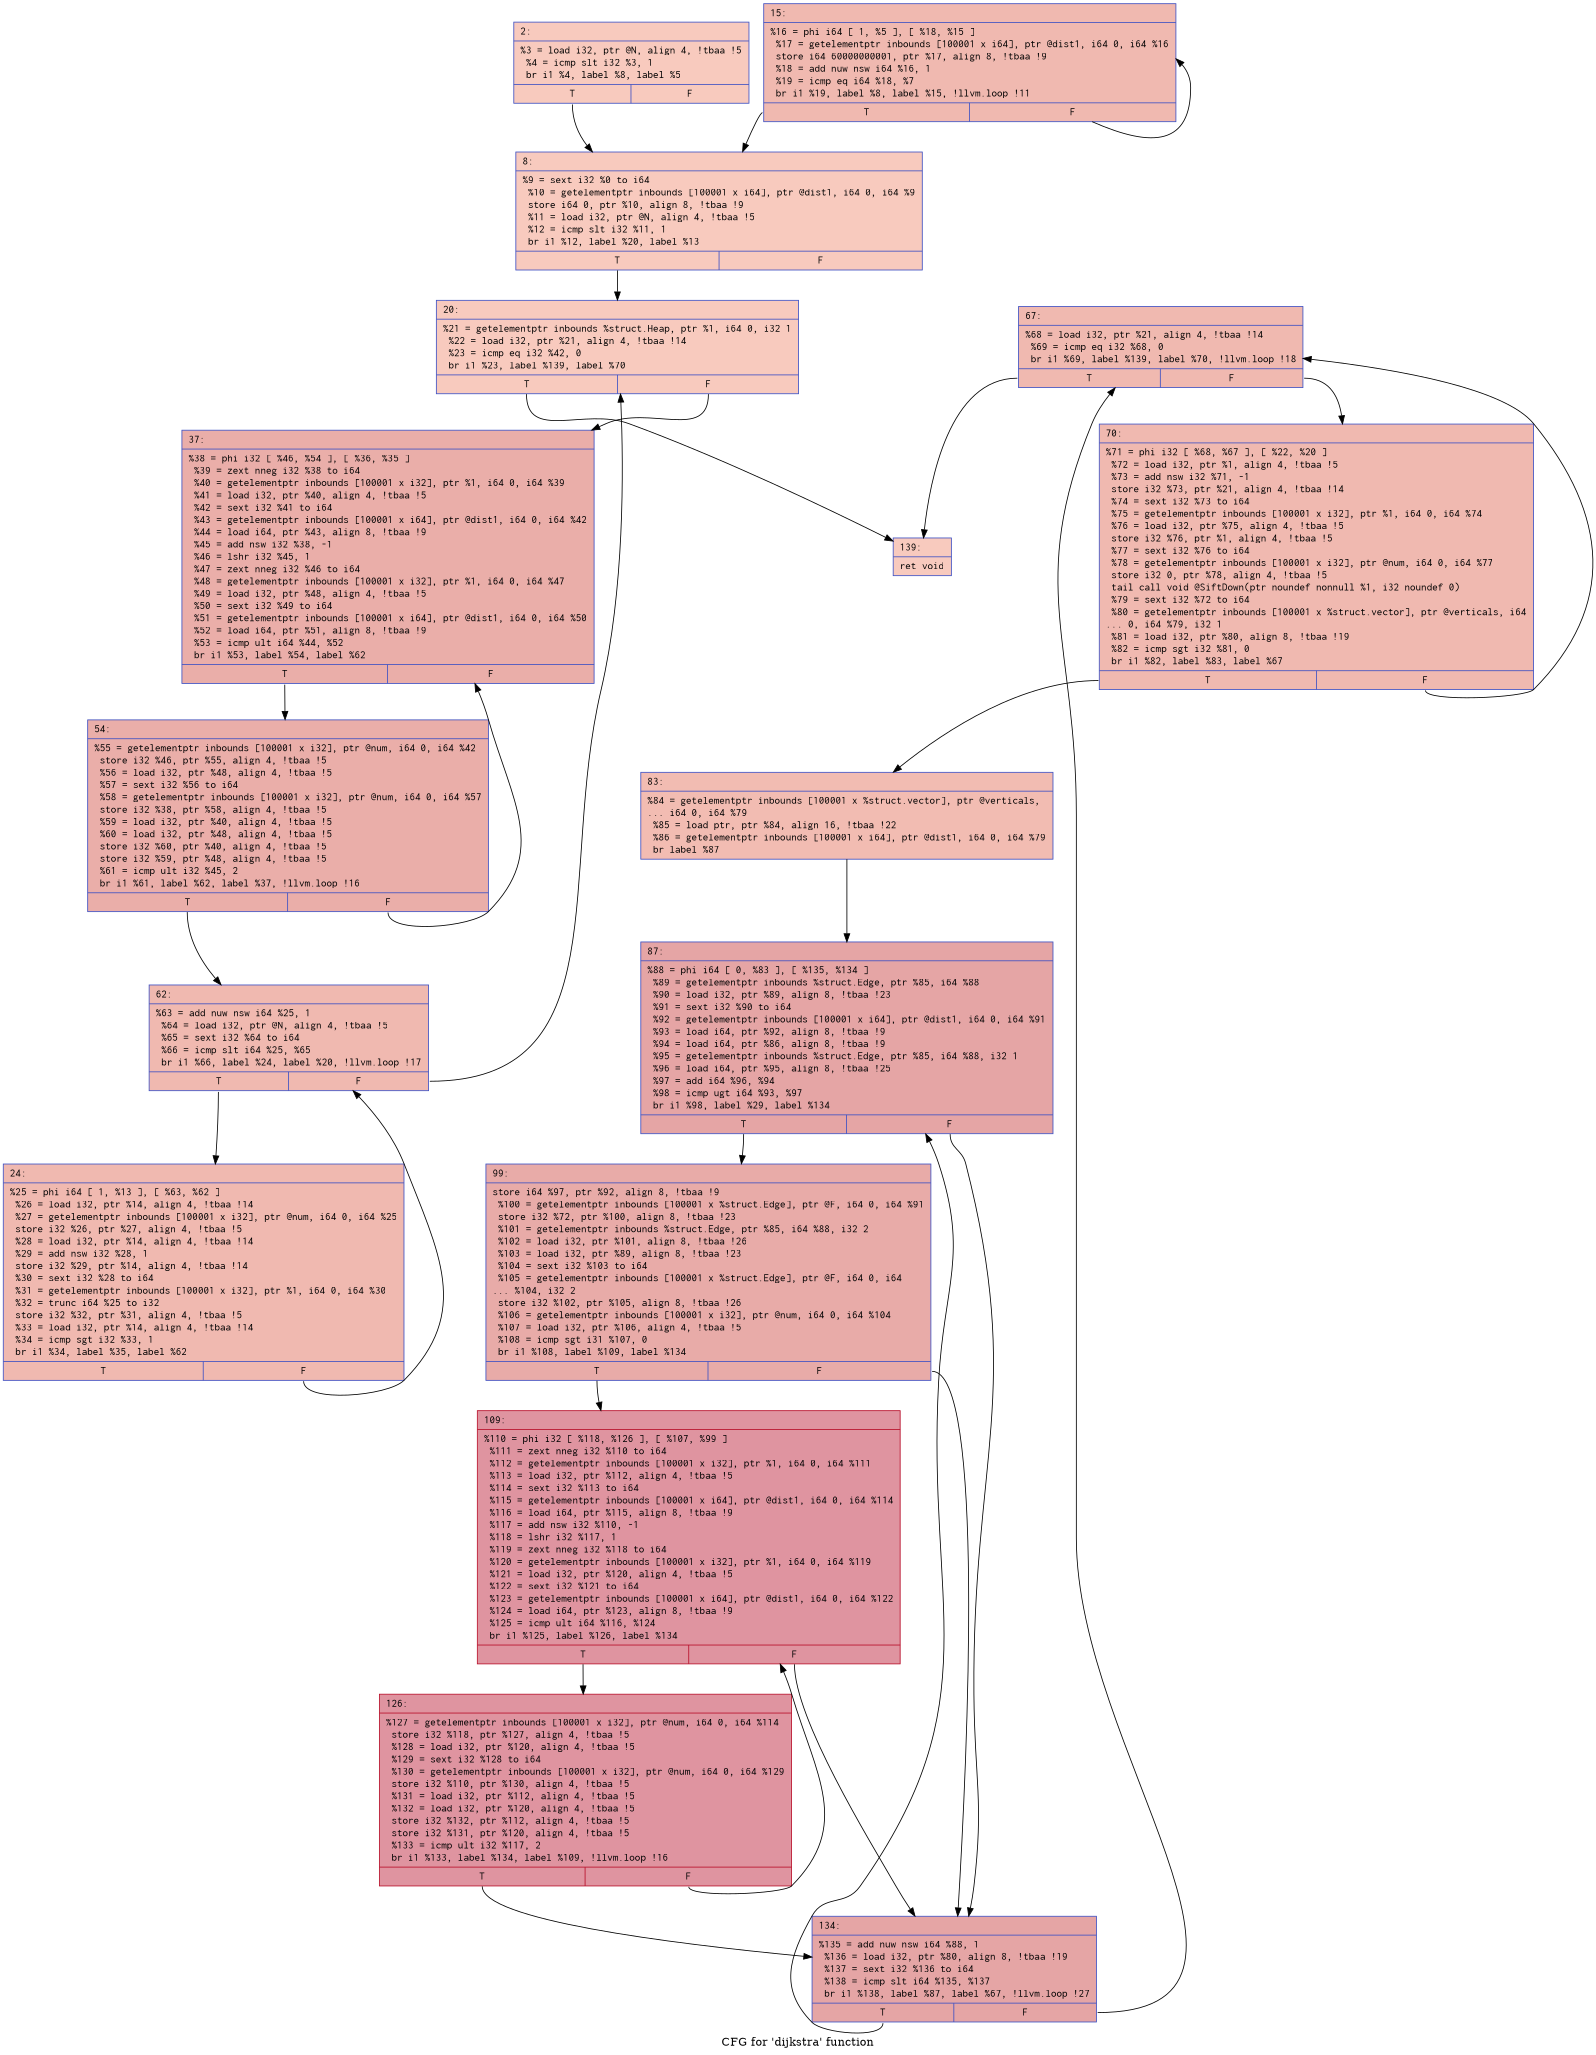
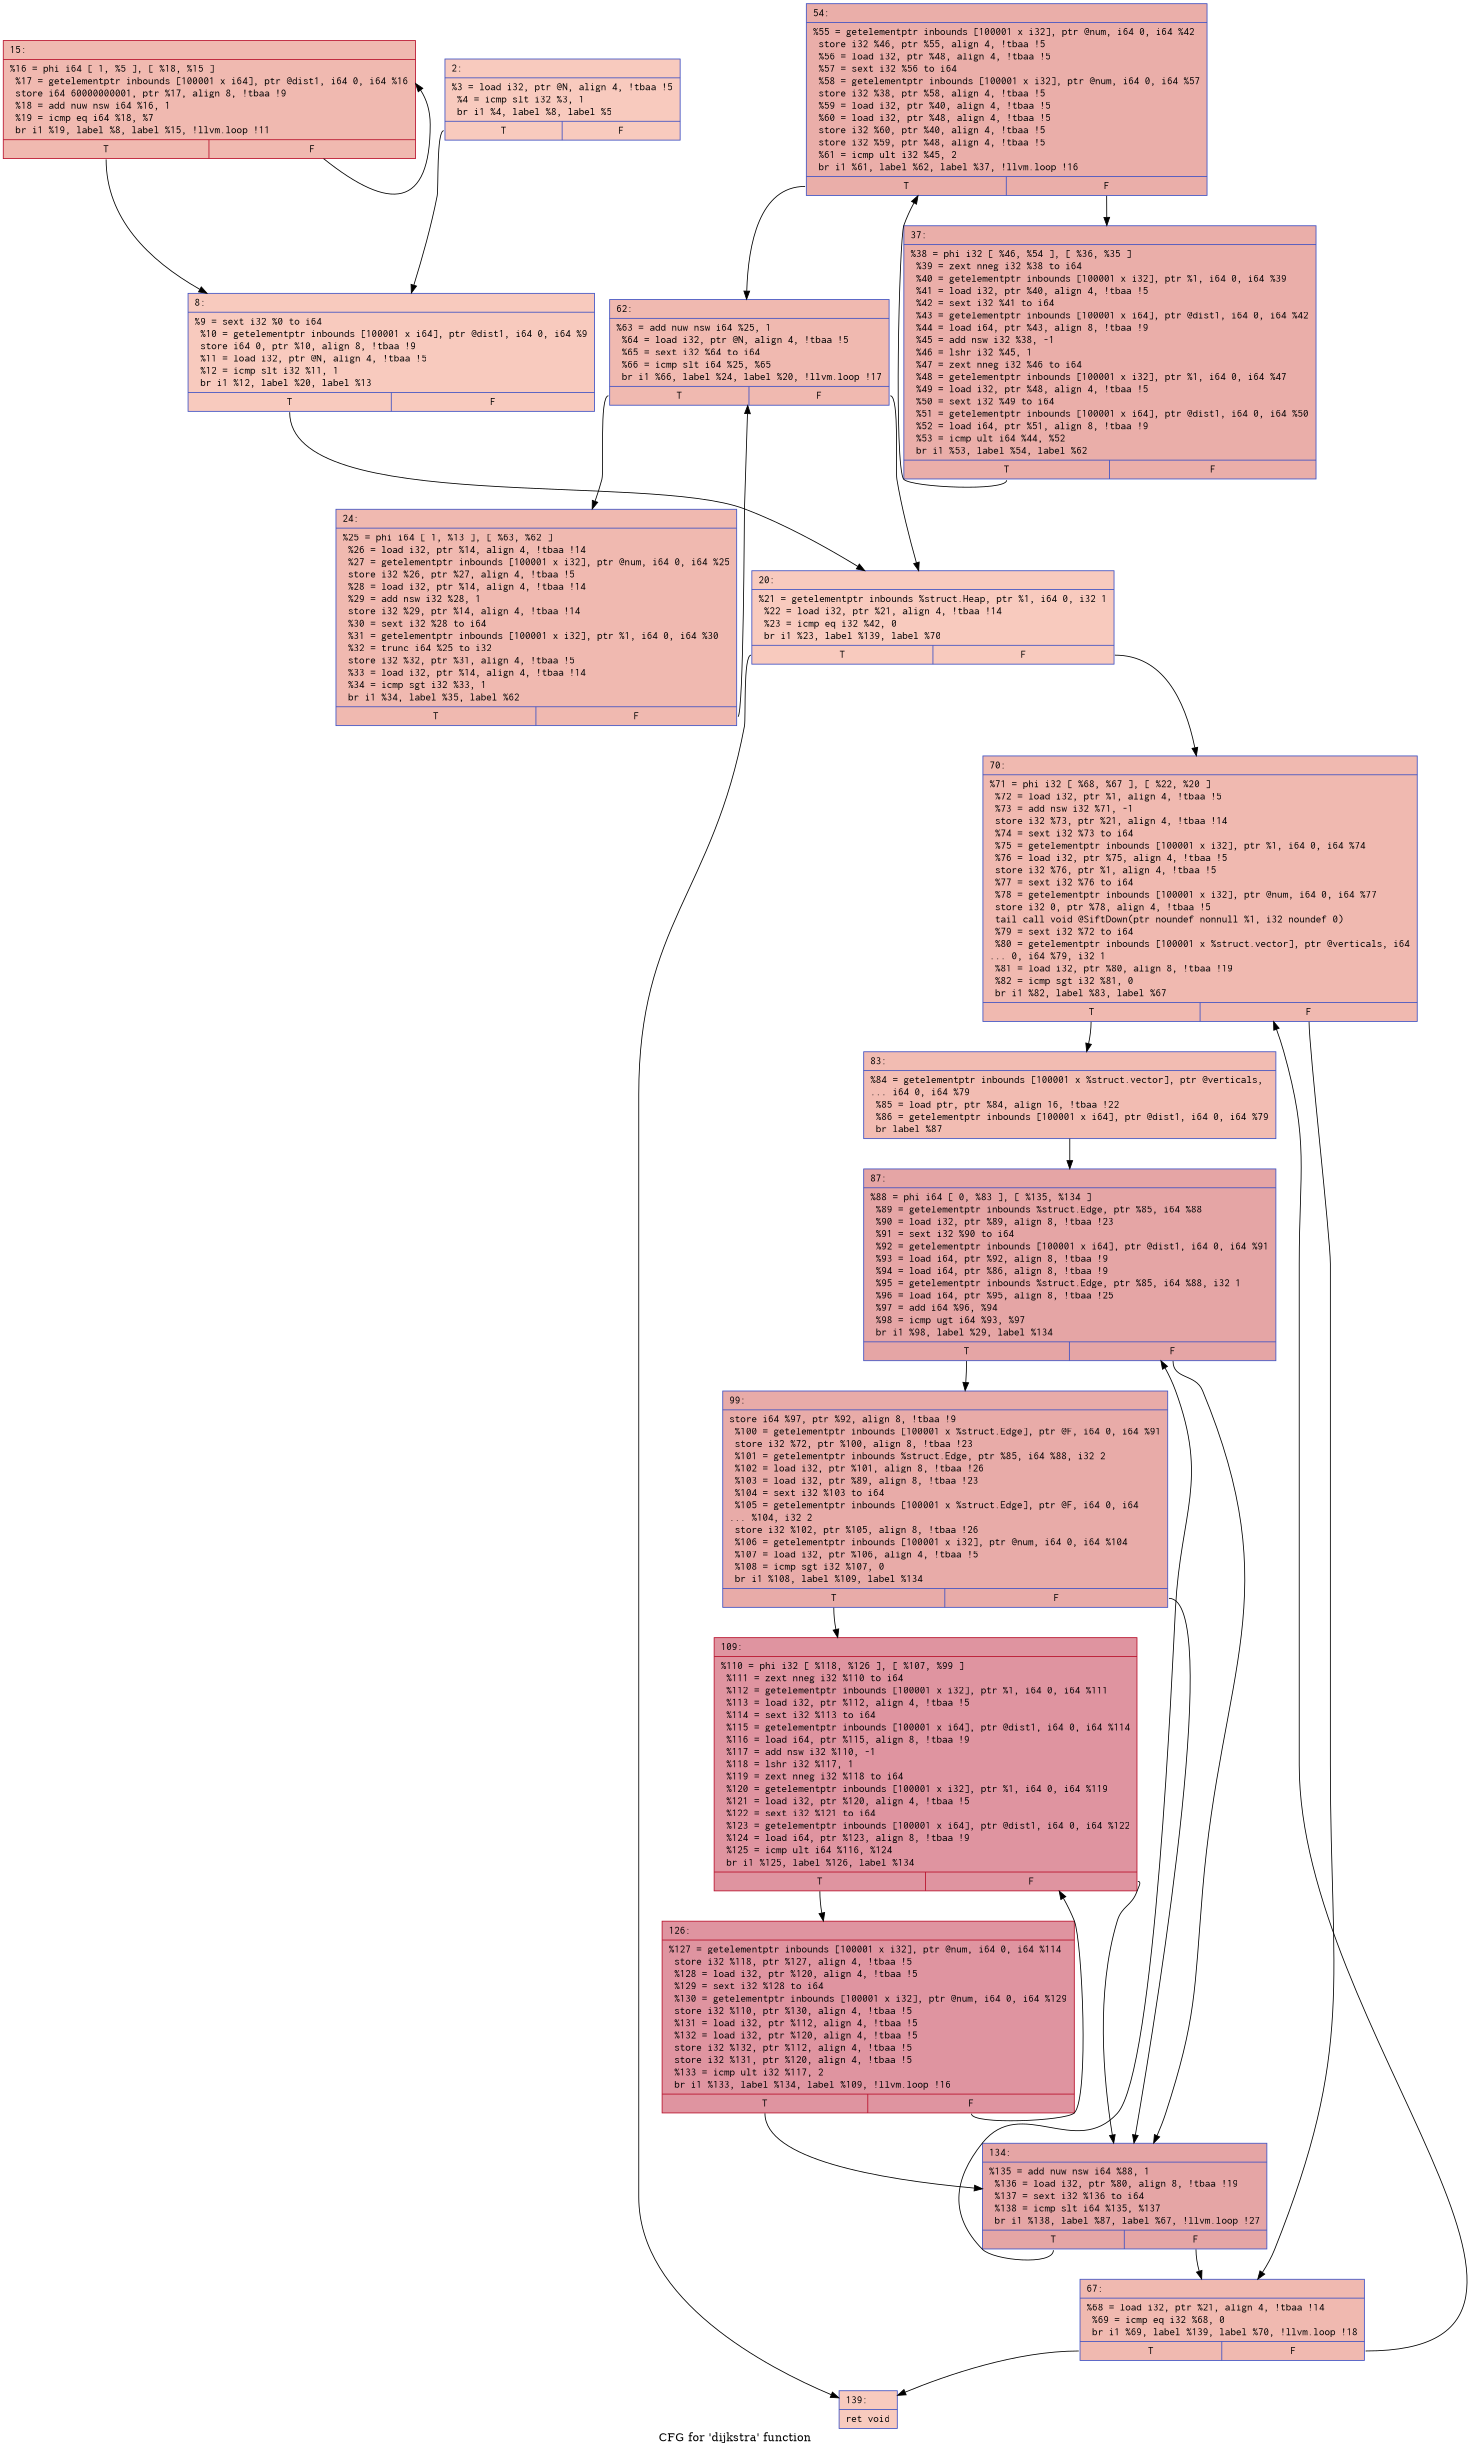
node "15:": color #3d50c3ff -> #b70d28ff
edge "20:" -> "37:": now "20:" -> "70:"
node "99:": text "%108 = icmp sgt i31 %107, 0" -> "%108 = icmp sgt i32 %107, 0"
